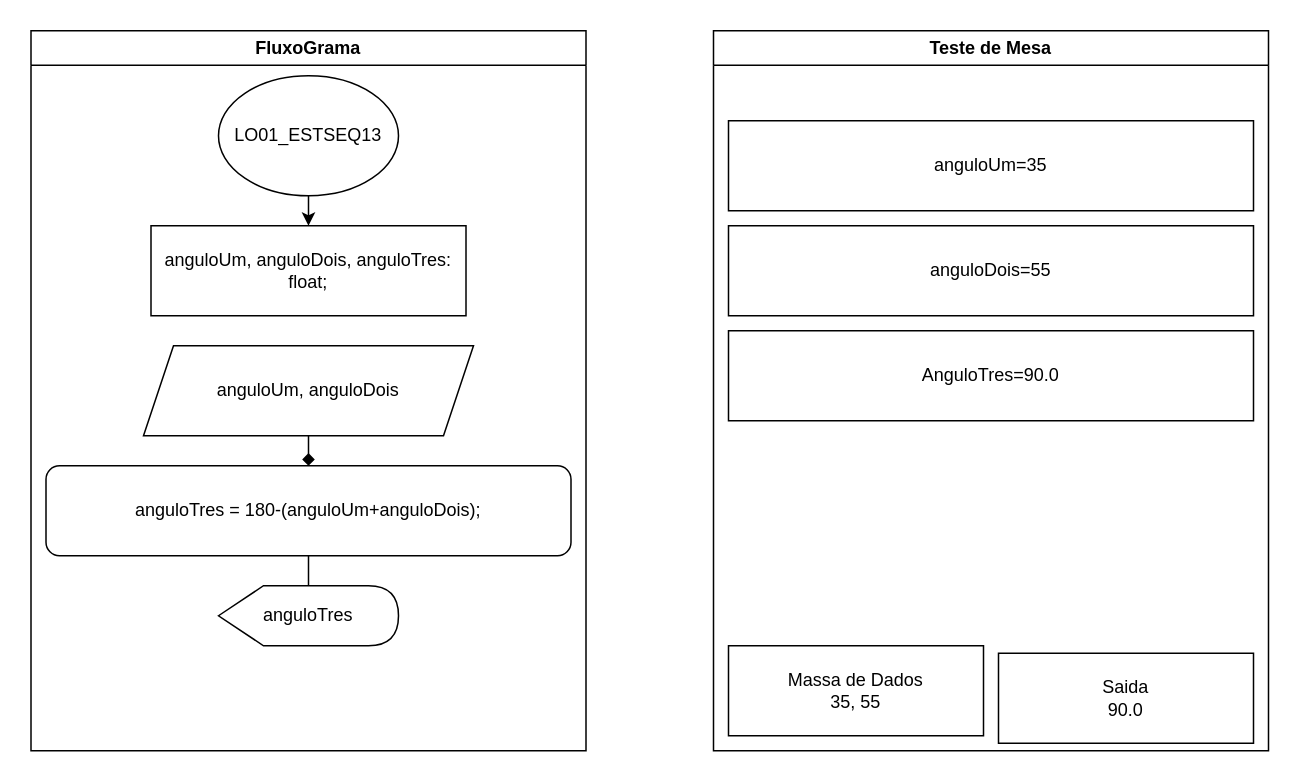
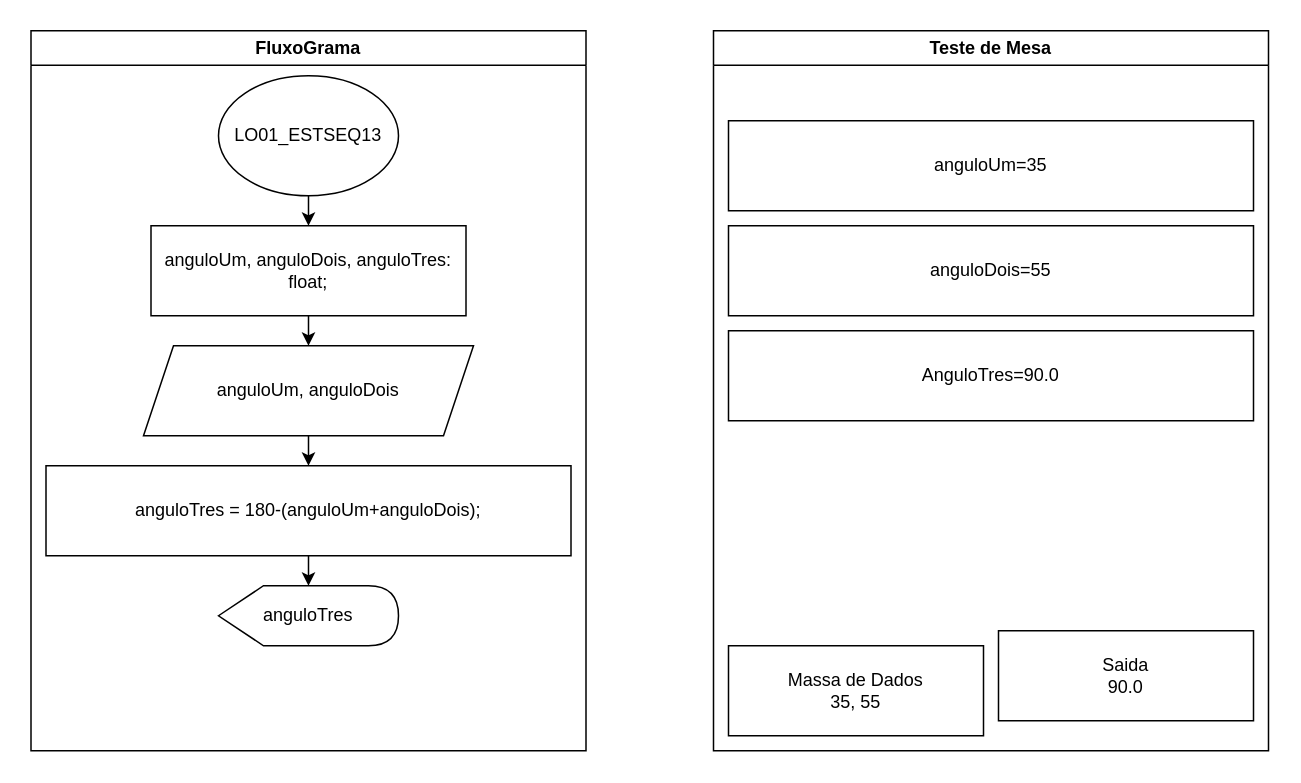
edge "anguloUm, anguloDois, anguloTres: float;" -> "anguloUm, anguloDois": added
edge "anguloUm, anguloDois" -> "anguloTres = 180-(anguloUm+anguloDois);": arrowhead diamond -> classic
node "anguloTres = 180-(anguloUm+anguloDois);": shape rounded rectangle -> rectangle
edge "anguloTres = 180-(anguloUm+anguloDois);" -- "anguloTres": arrowhead none -> classic
node "Saida 90.0": moved (1126, 698) -> (1126, 676)
